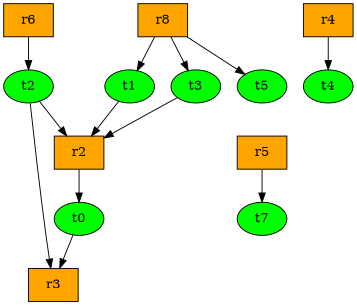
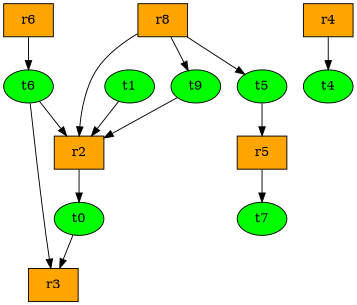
edge "r8" -> "t1": now "r8" -> "r2"
node "t2": label "t2" -> "t6"
node "t3": label "t3" -> "t9"
edge "t5" -> "r5": added
